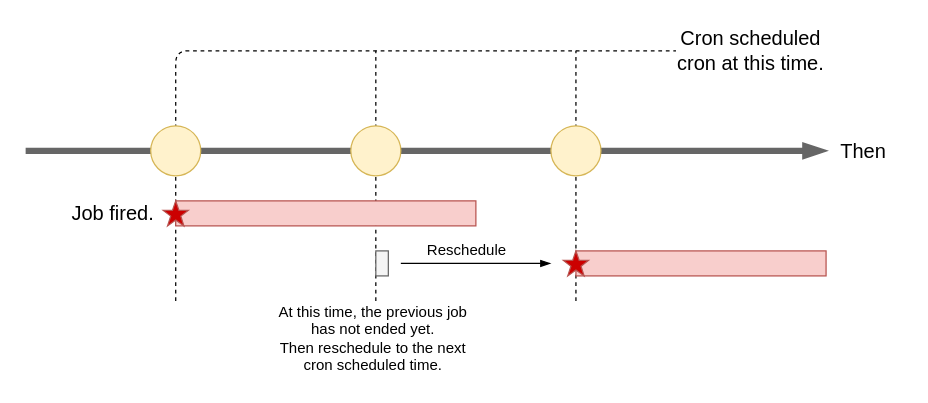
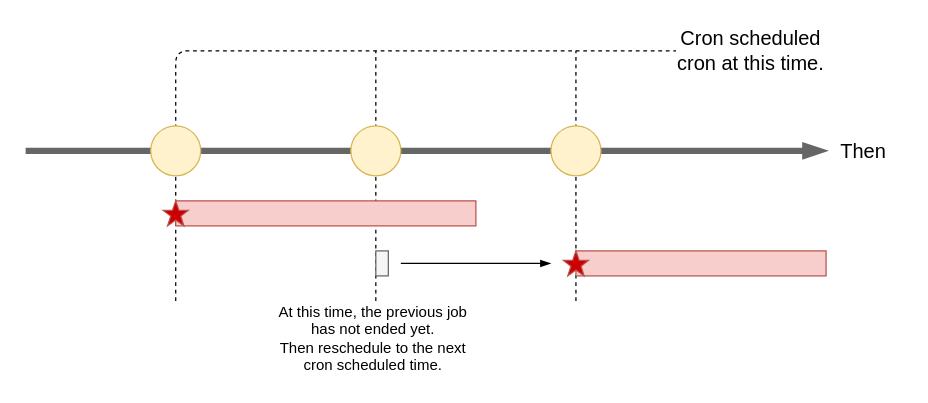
node "Job fired.": removed
node "Reschedule": removed
